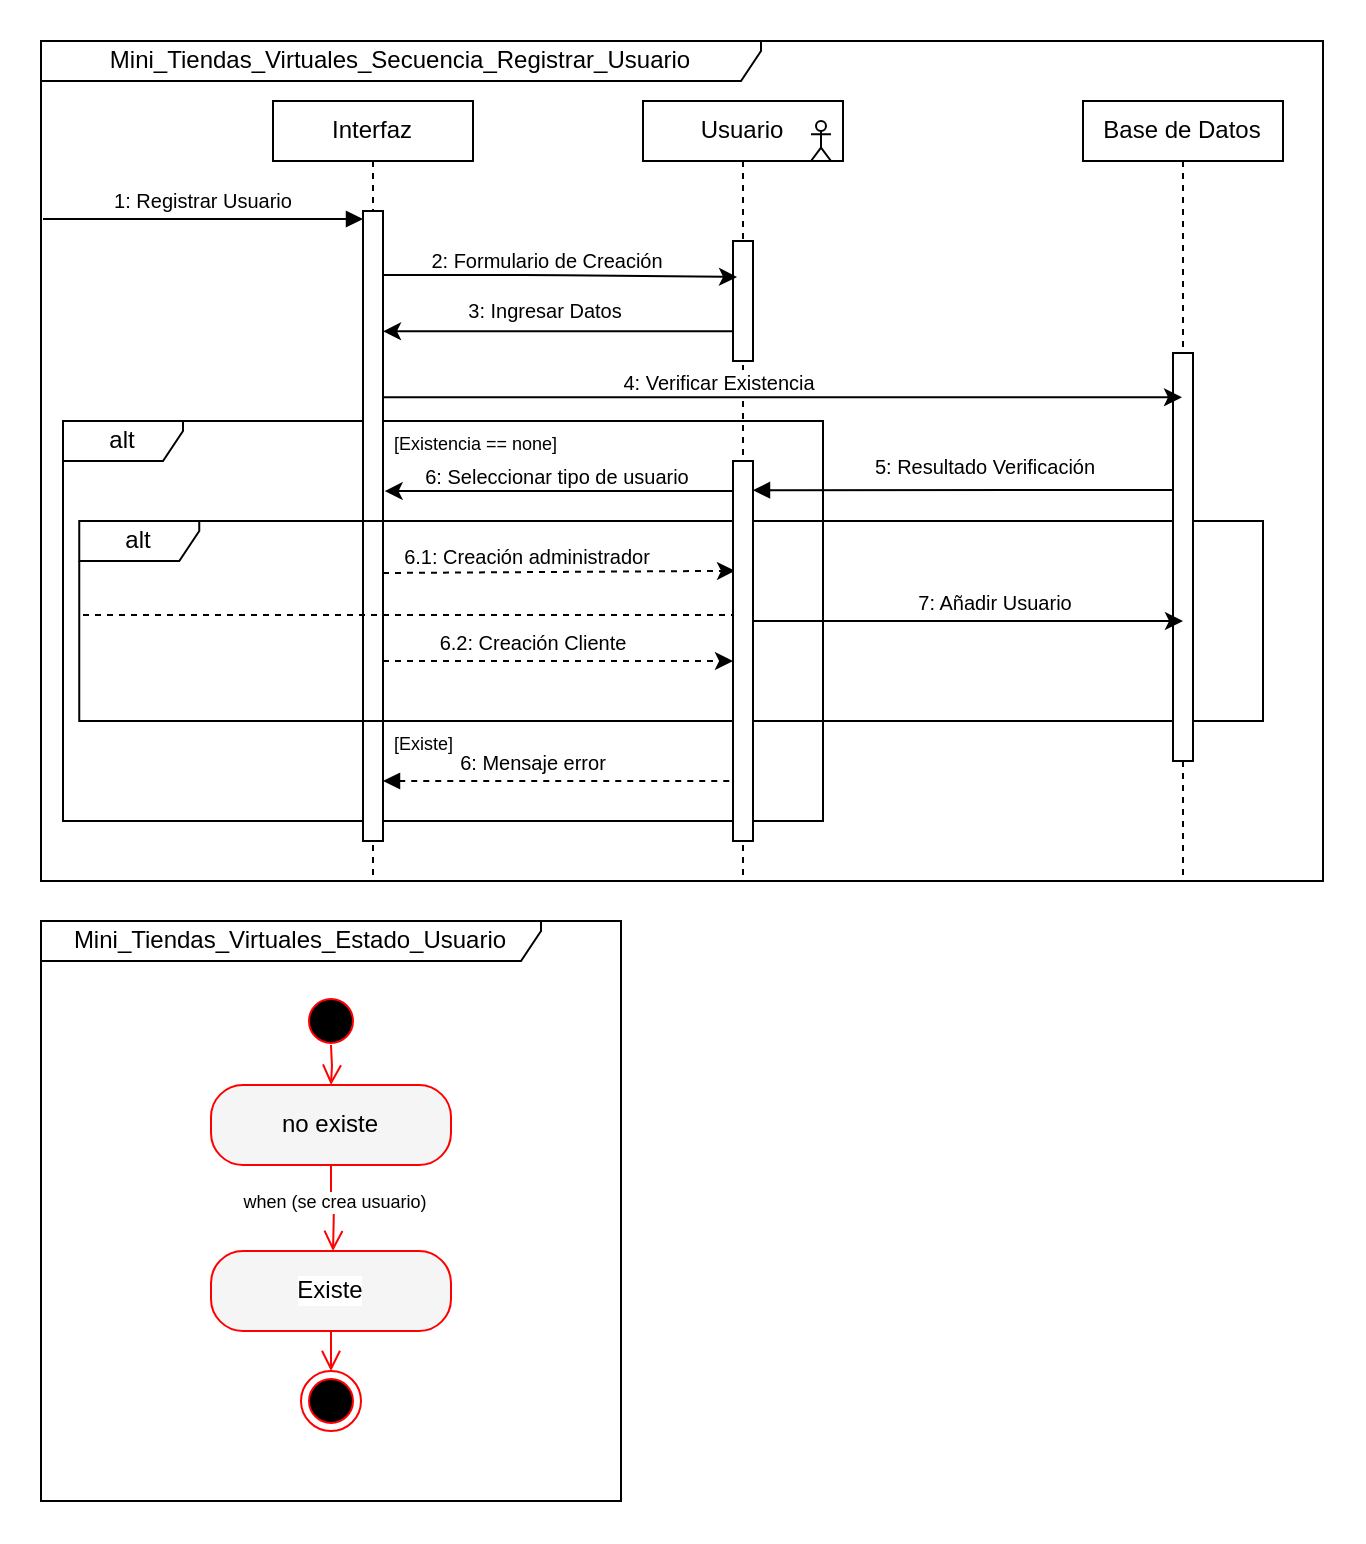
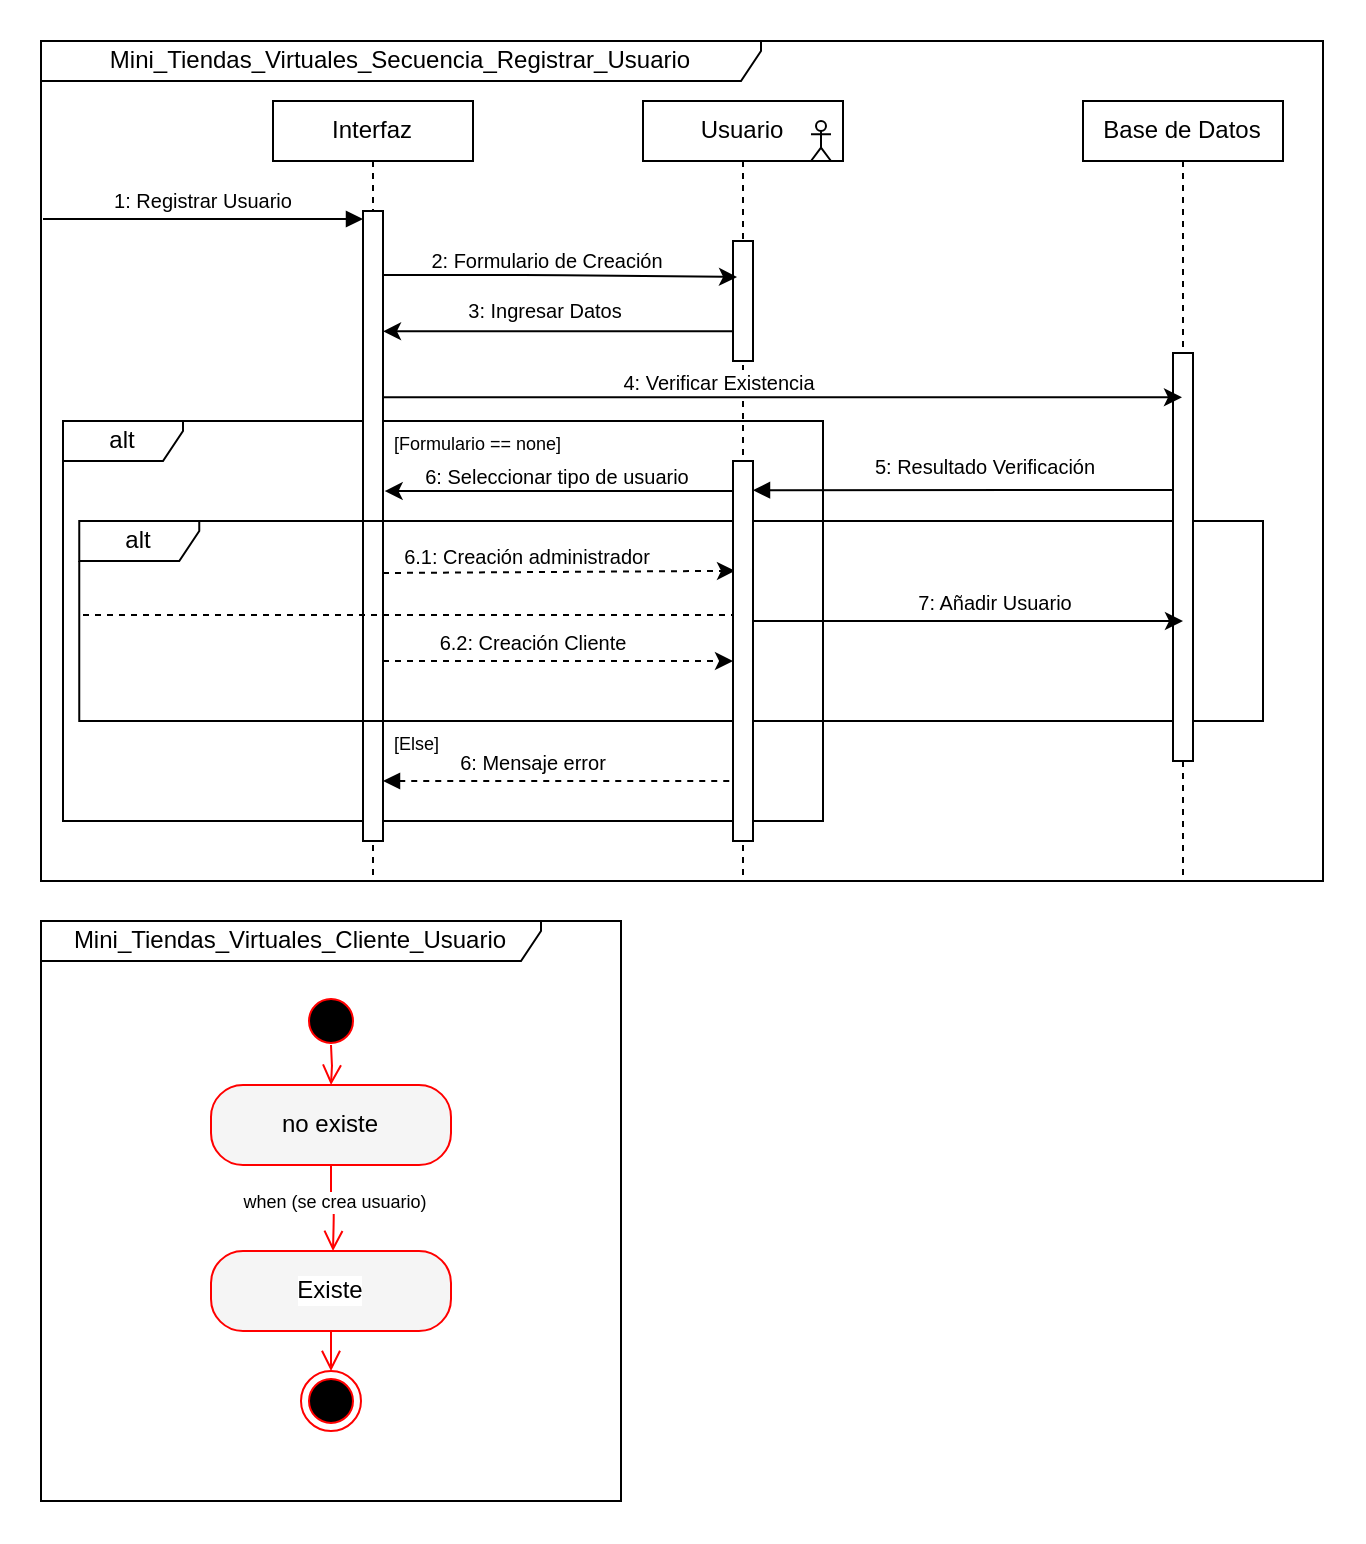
node "[Existencia == none]": label "[Existencia == none]" -> "[Formulario == none]"
node "[Existe]": label "[Existe]" -> "[Else]"
node "Mini_Tiendas_Virtuales_Estado_Usuario": label "Mini_Tiendas_Virtuales_Estado_Usuario" -> "Mini_Tiendas_Virtuales_Cliente_Usuario"
